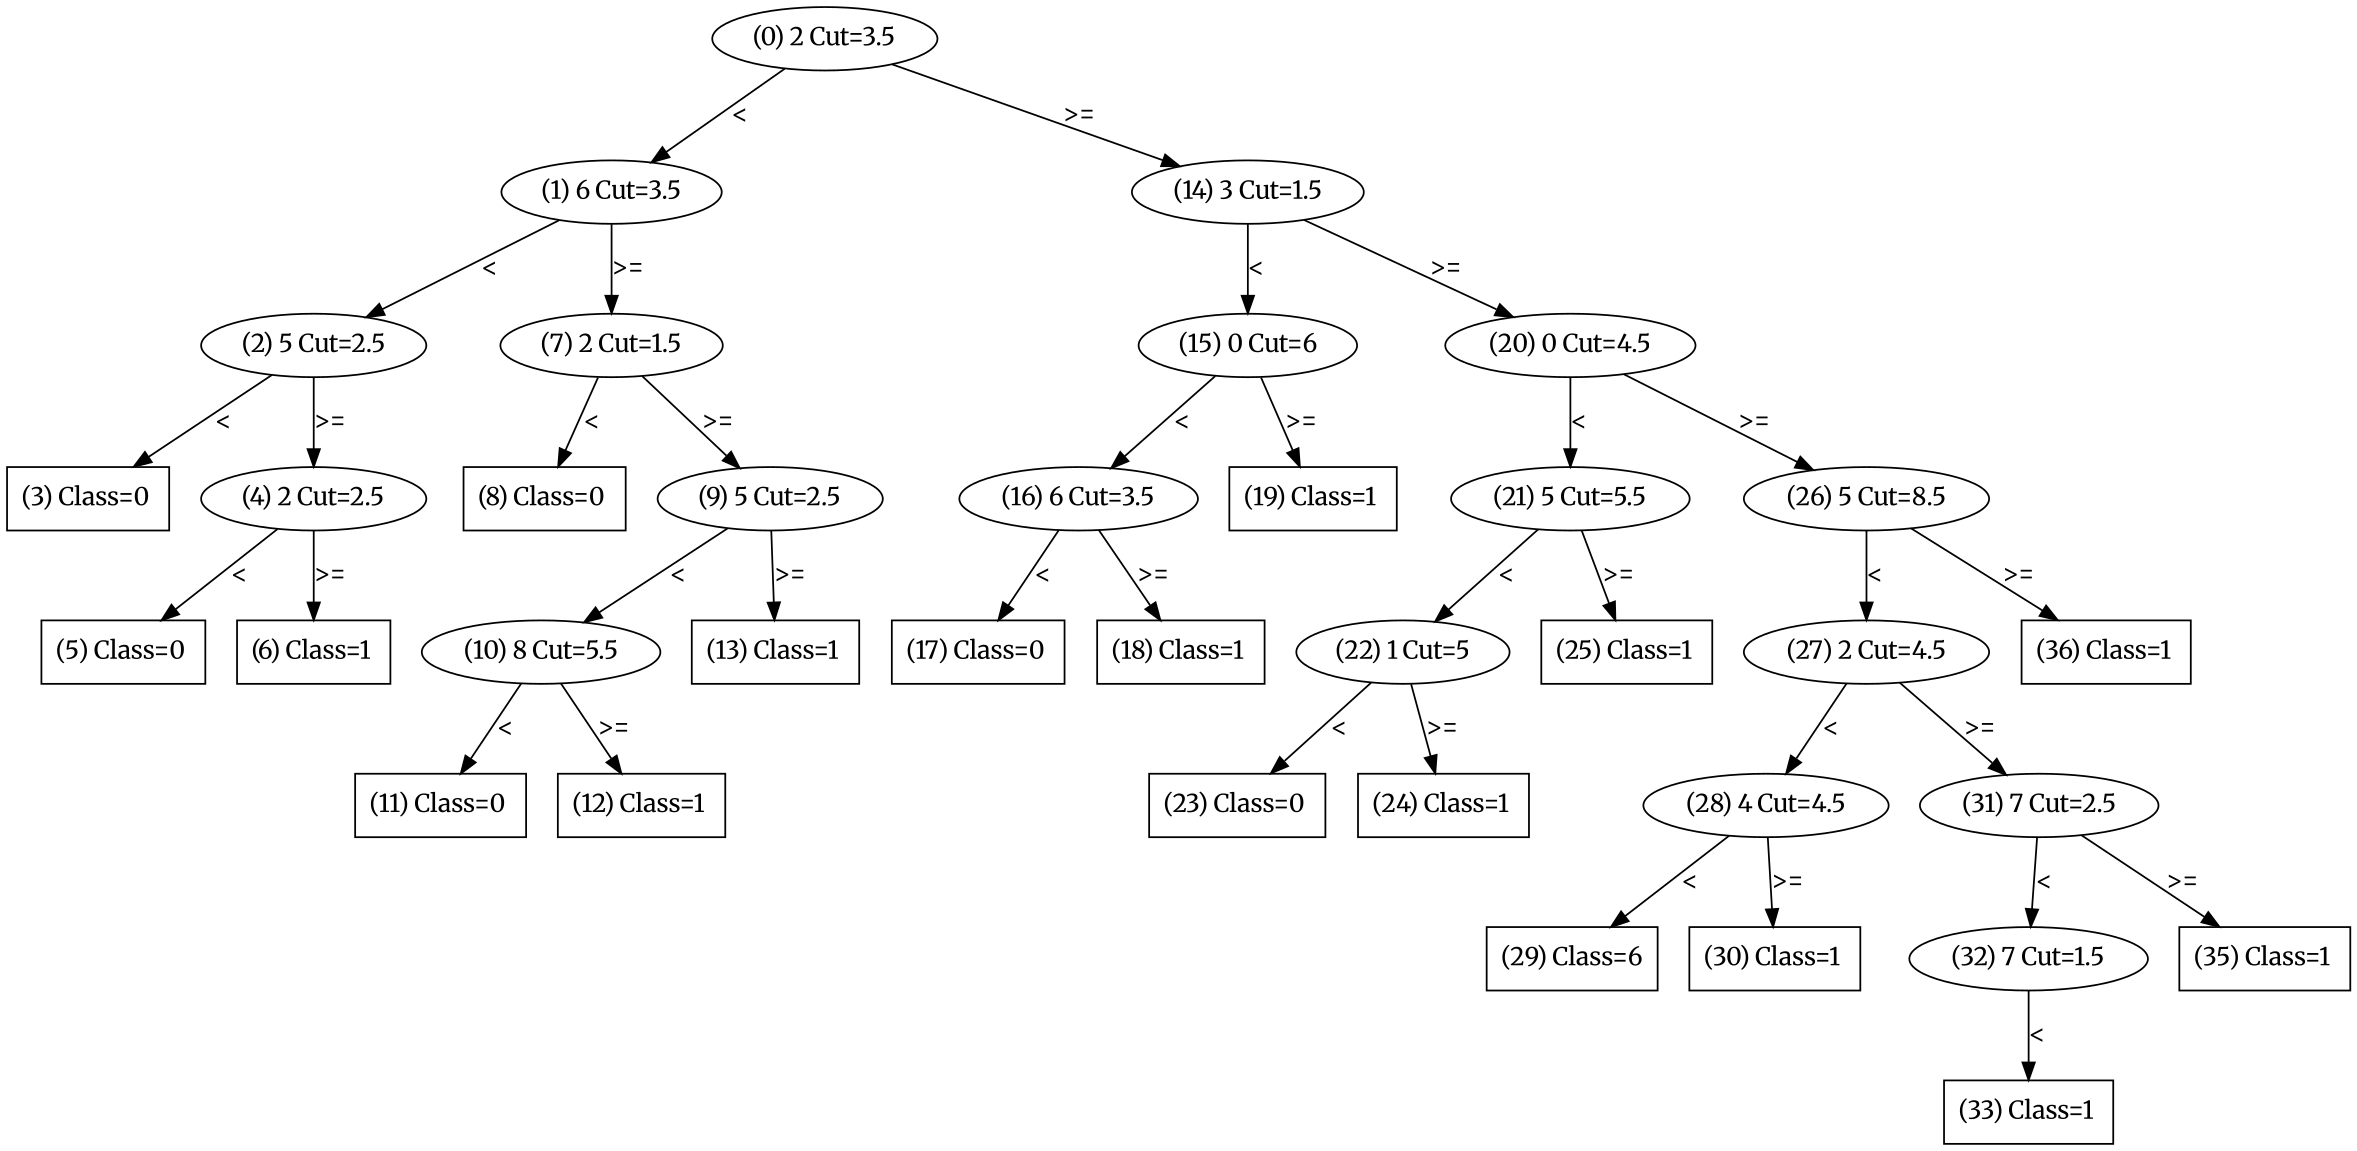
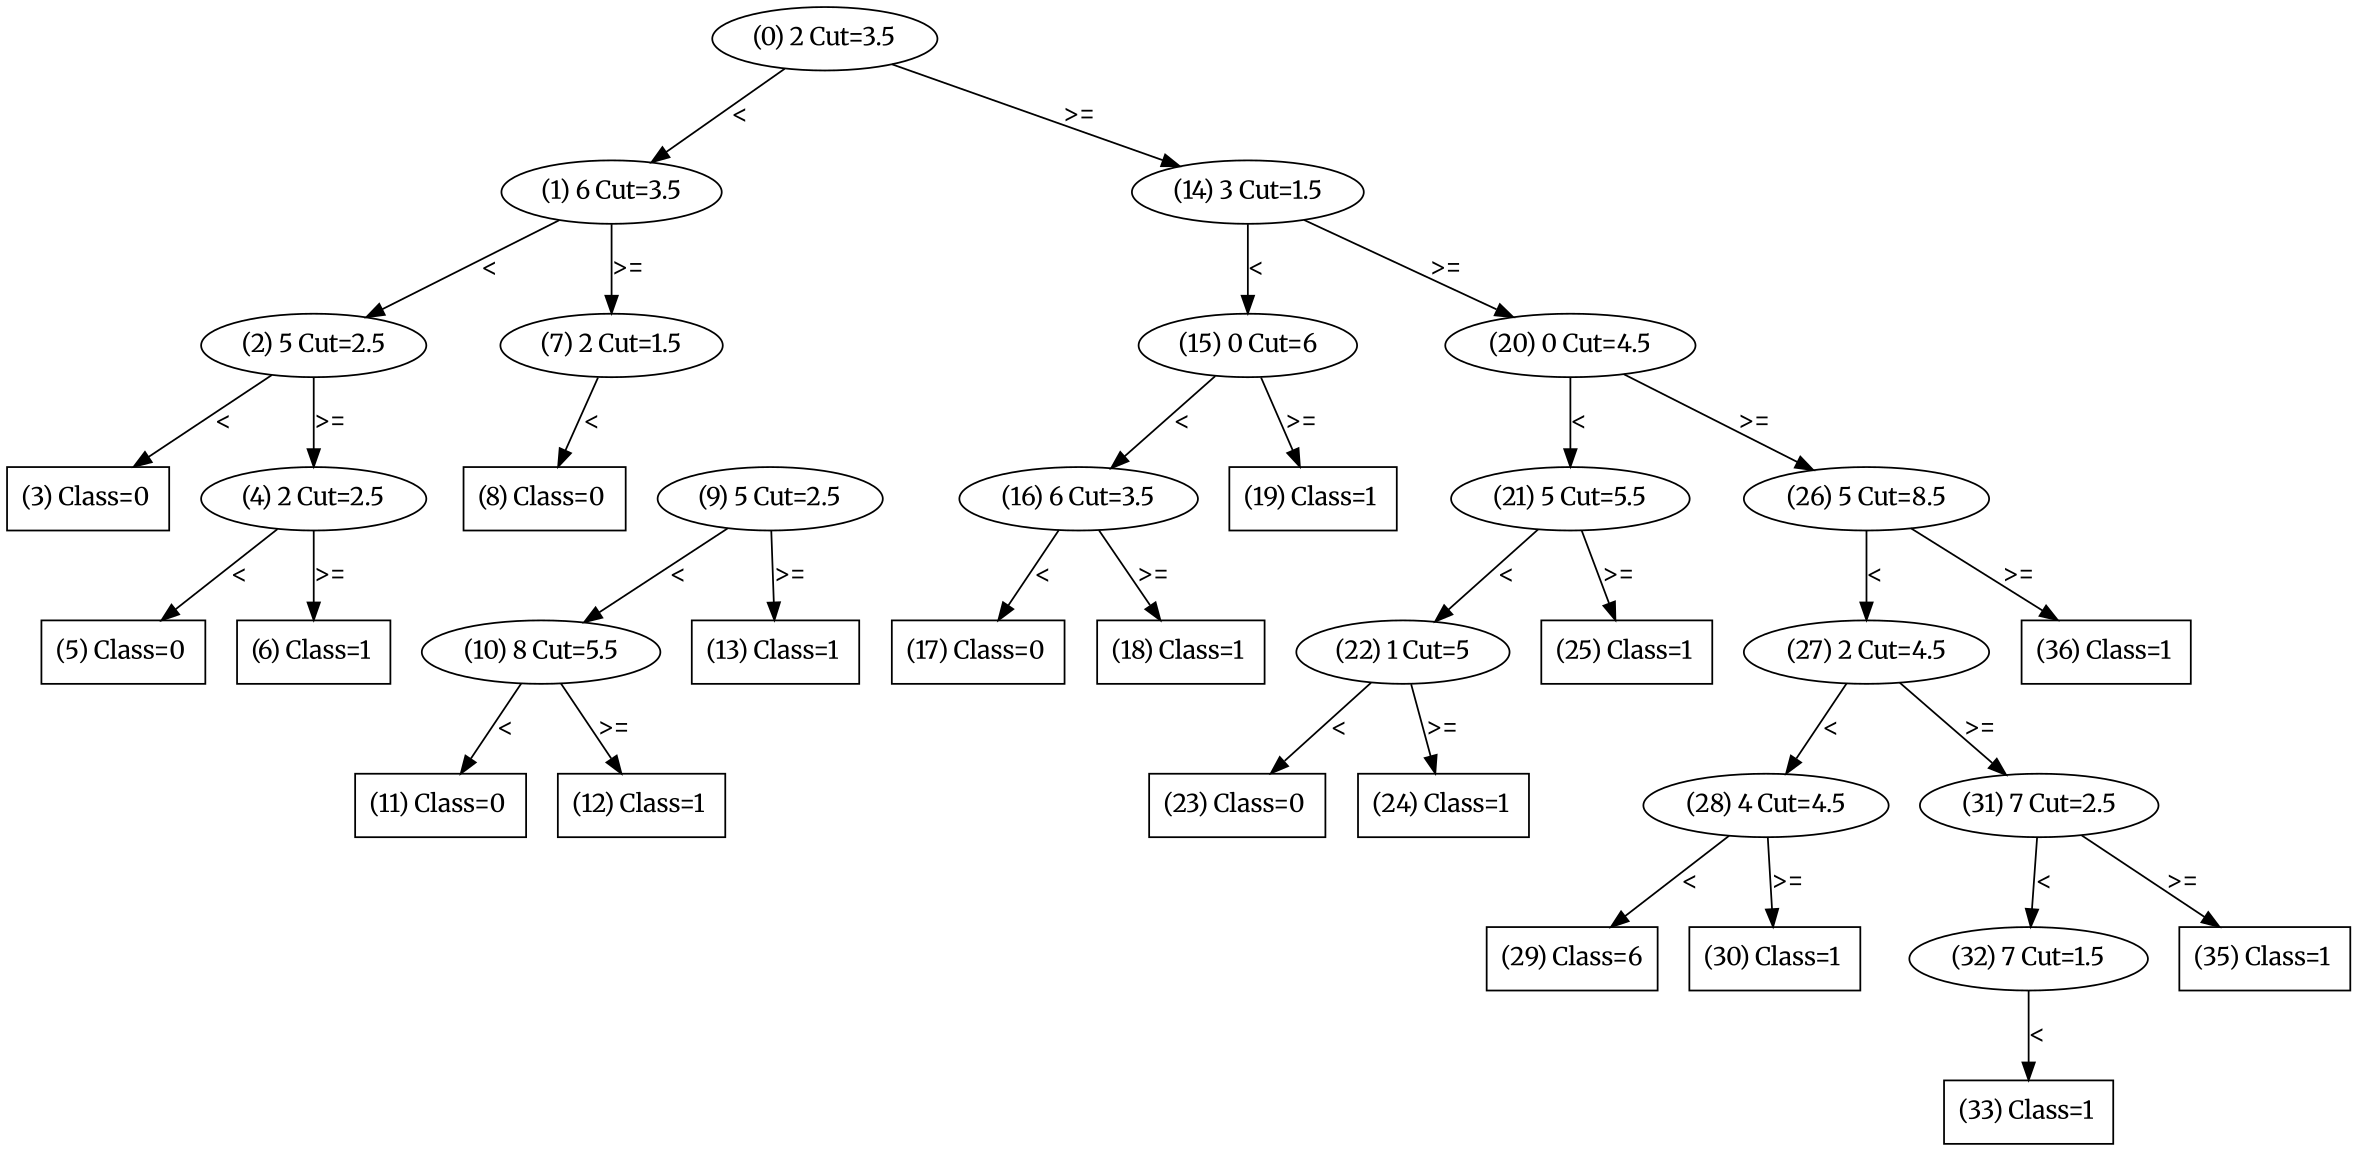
edge "(7) 2 Cut=1.5" -> "(9) 5 Cut=2.5": removed, label ">="
